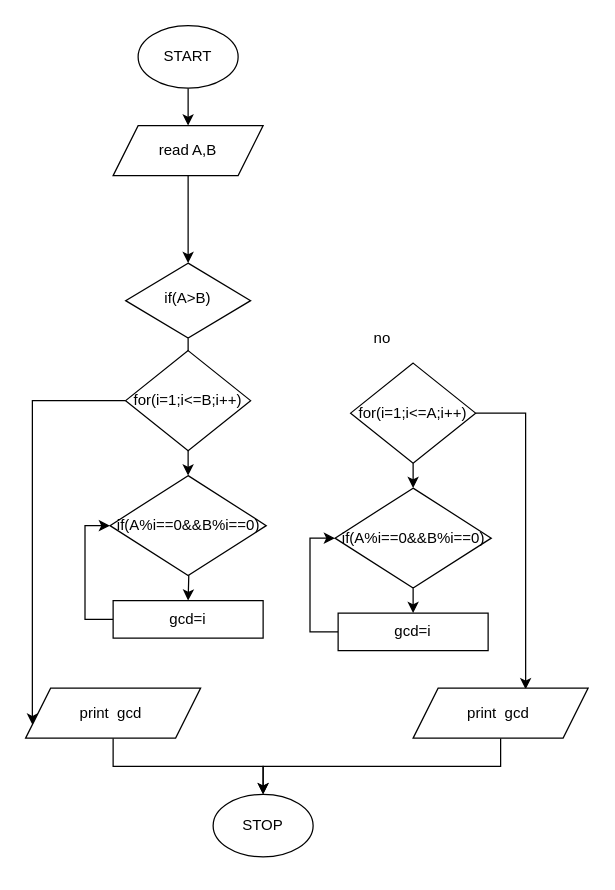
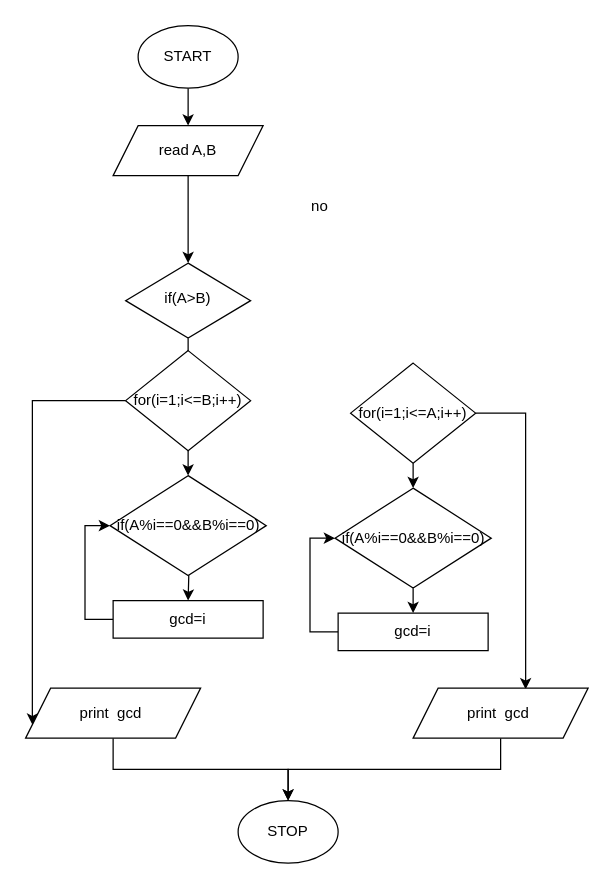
node "no": moved (382, 338) -> (319, 207)
node "STOP": moved (263, 826) -> (288, 832)
